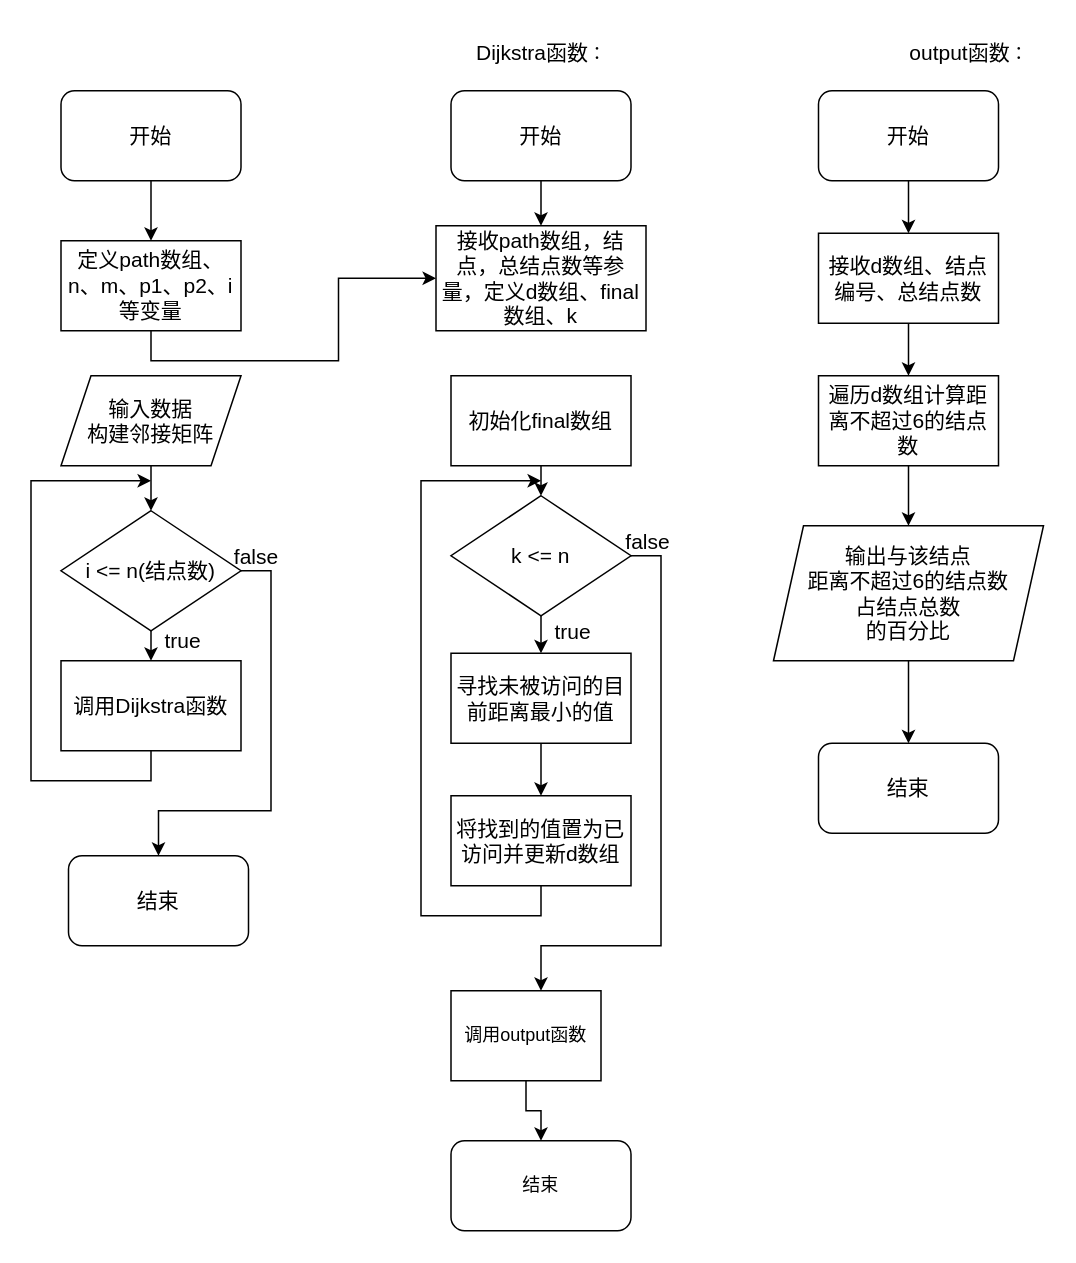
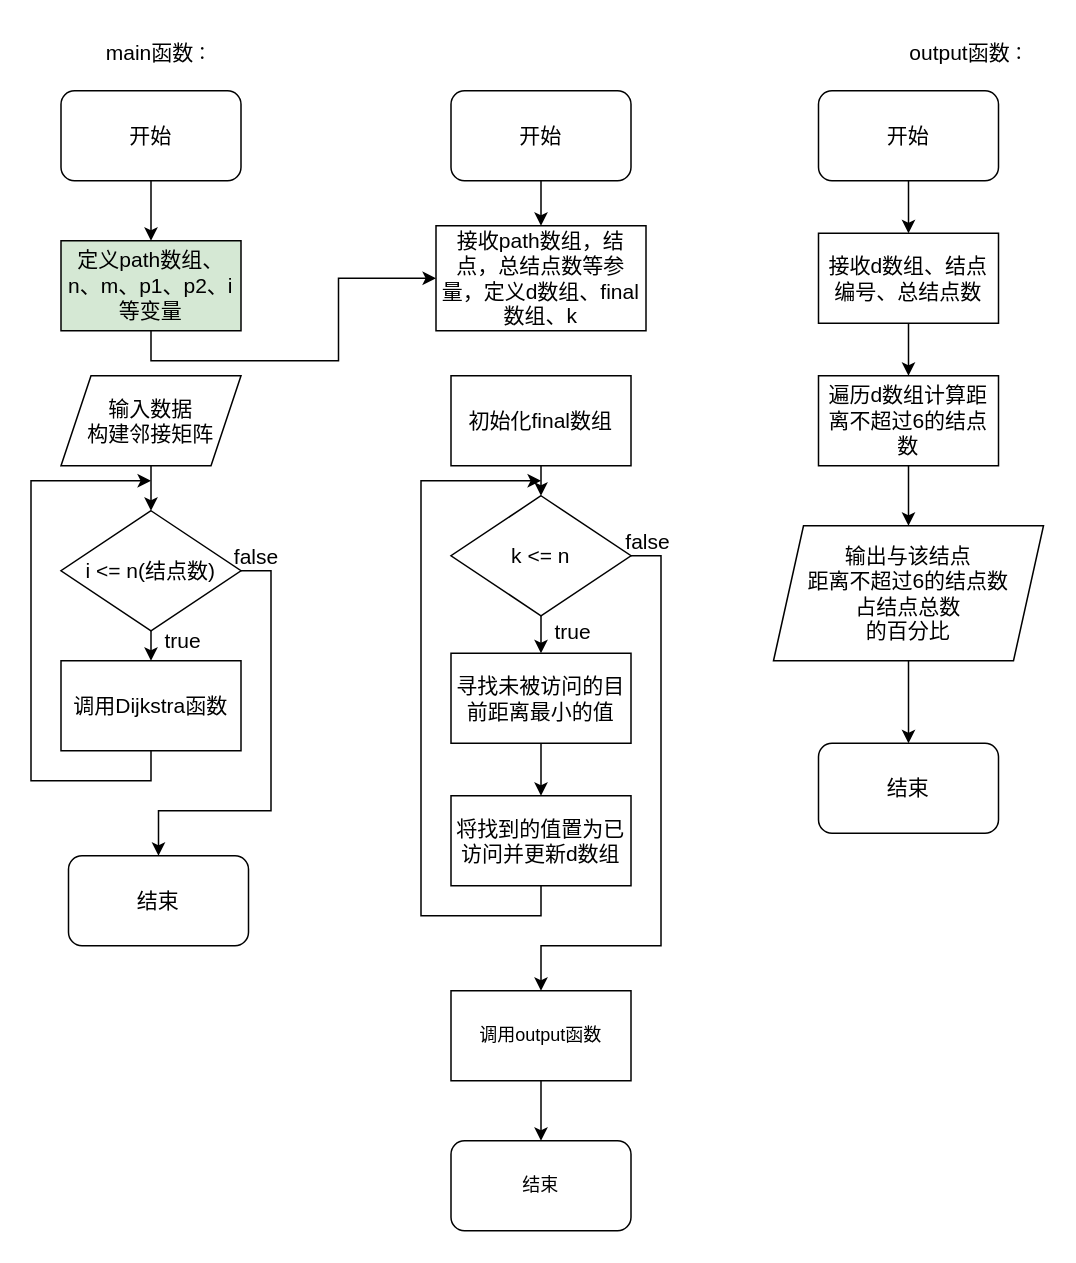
node "main函数：": added
node "Dijkstra函数：": removed
node "定义path数组、n、m、p1、p2、i等变量": fillcolor #ffffff -> #d5e8d4
node "调用output函数": size 150x90 -> 180x90
